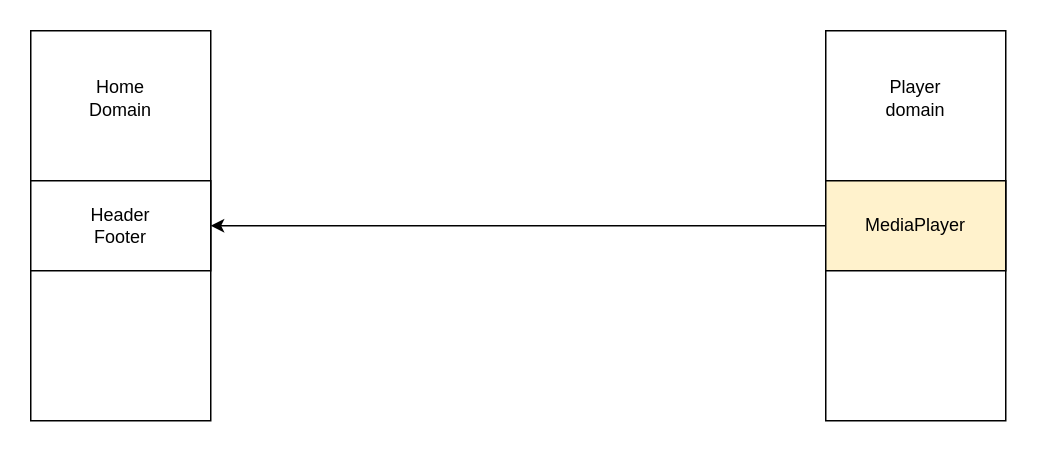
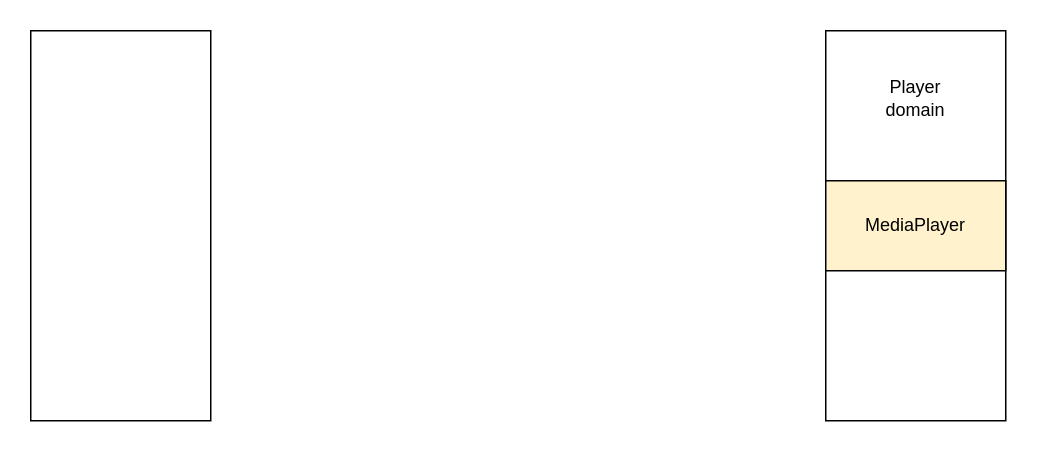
node "Home Domain": removed
node "Header Footer": removed
edge "MediaPlayer" -> "Header Footer": removed
